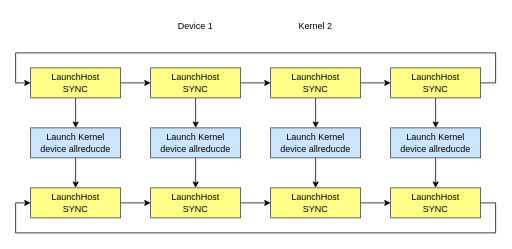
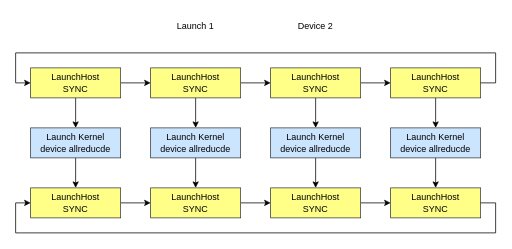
node "Device 1": label "Device 1" -> "Launch 1"
node "Kernel 2": label "Kernel 2" -> "Device 2"
